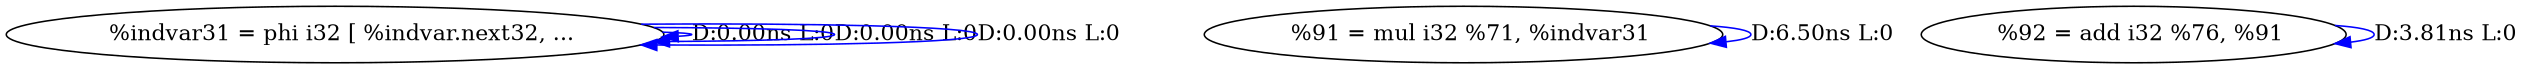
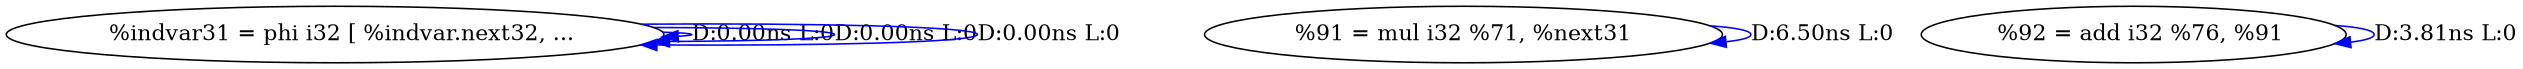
node "%91 = mul i32 %71, %indvar31": label "%91 = mul i32 %71, %indvar31" -> "%91 = mul i32 %71, %next31"
